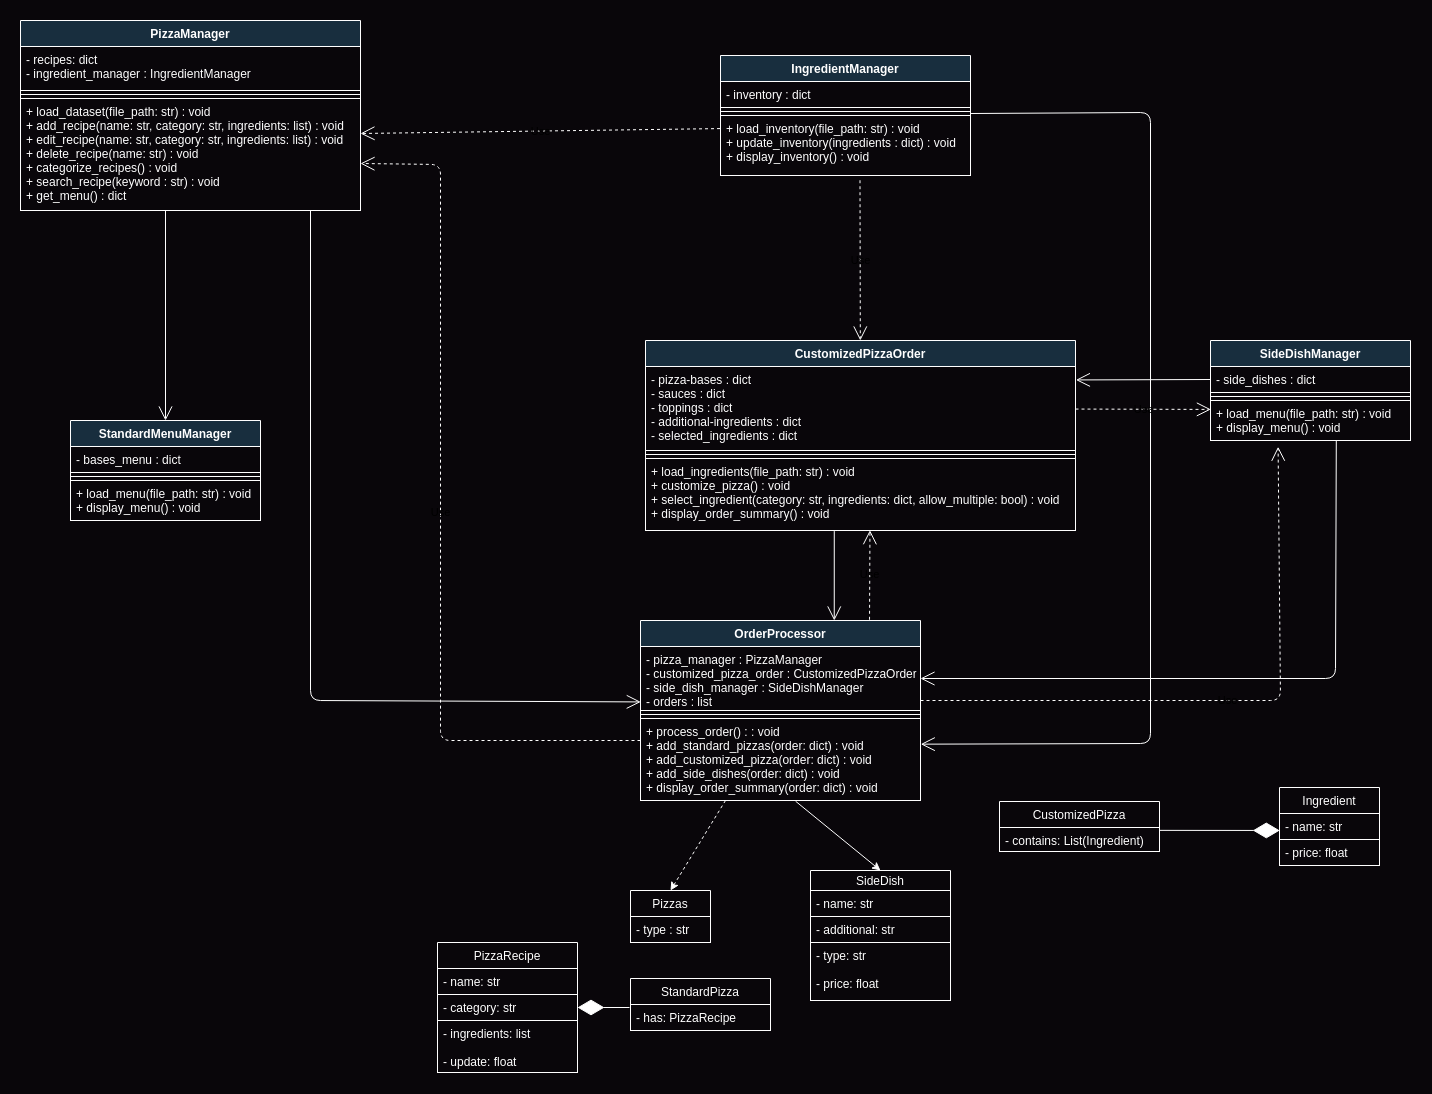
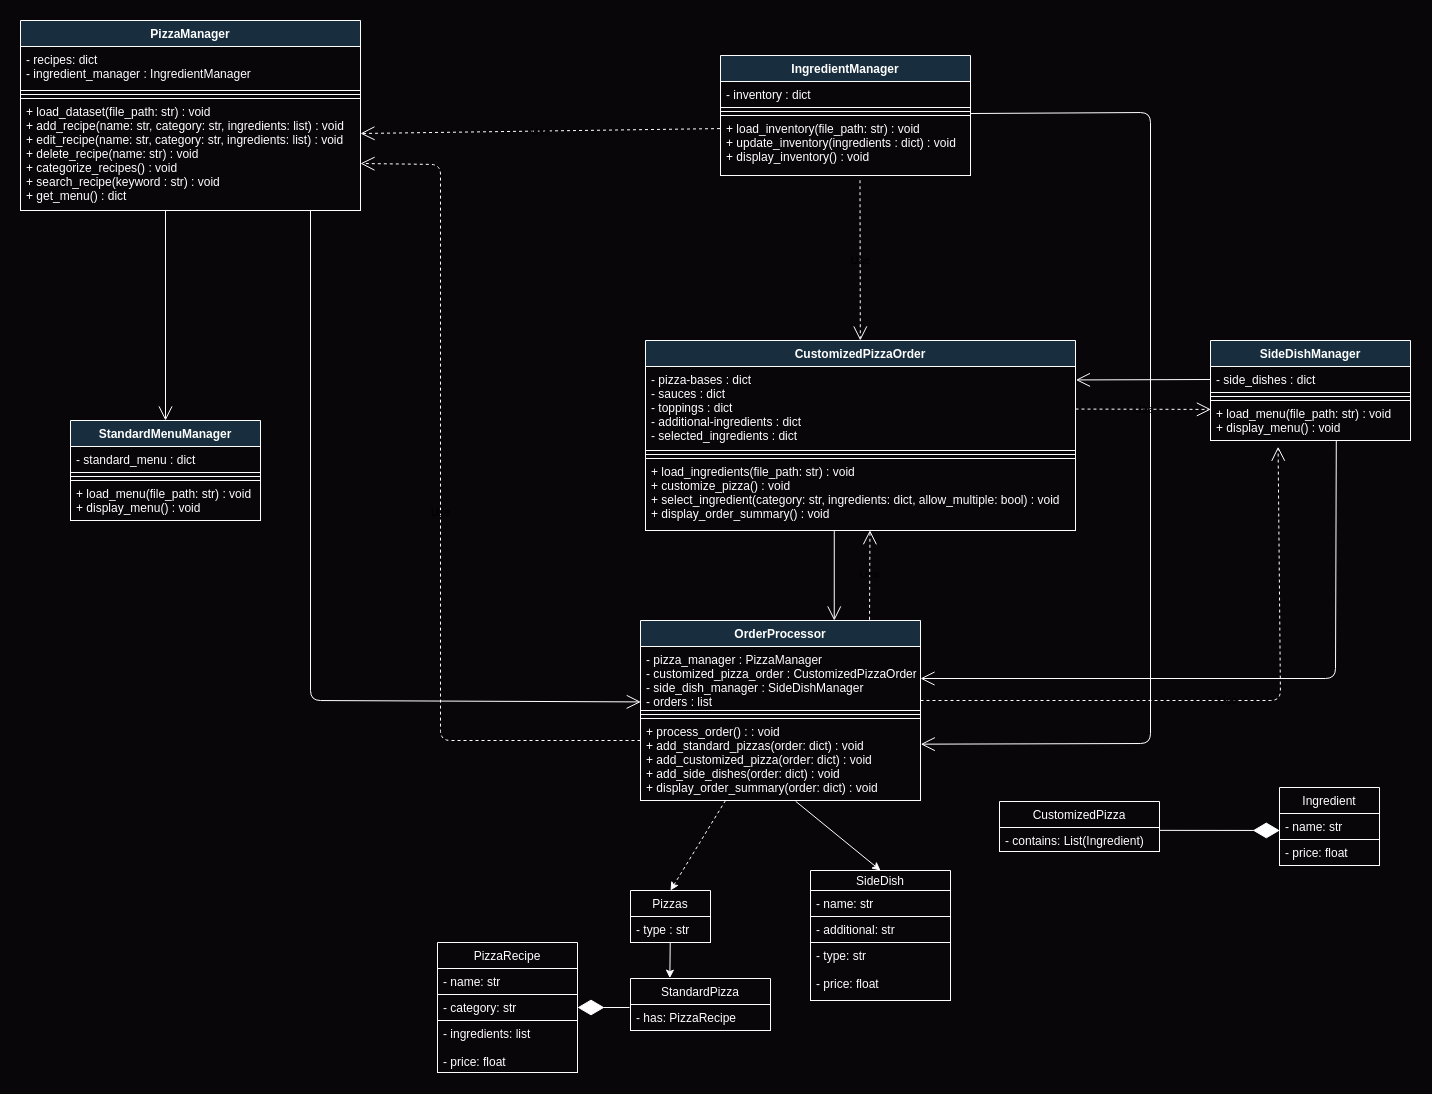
node "- bases_menu : dict": label "- bases_menu : dict" -> "- standard_menu : dict"
edge "Pizzas" -> "StandardPizza": added
node "- ingredients: list - update: float": label "- ingredients: list - update: float" -> "- ingredients: list - price: float"
